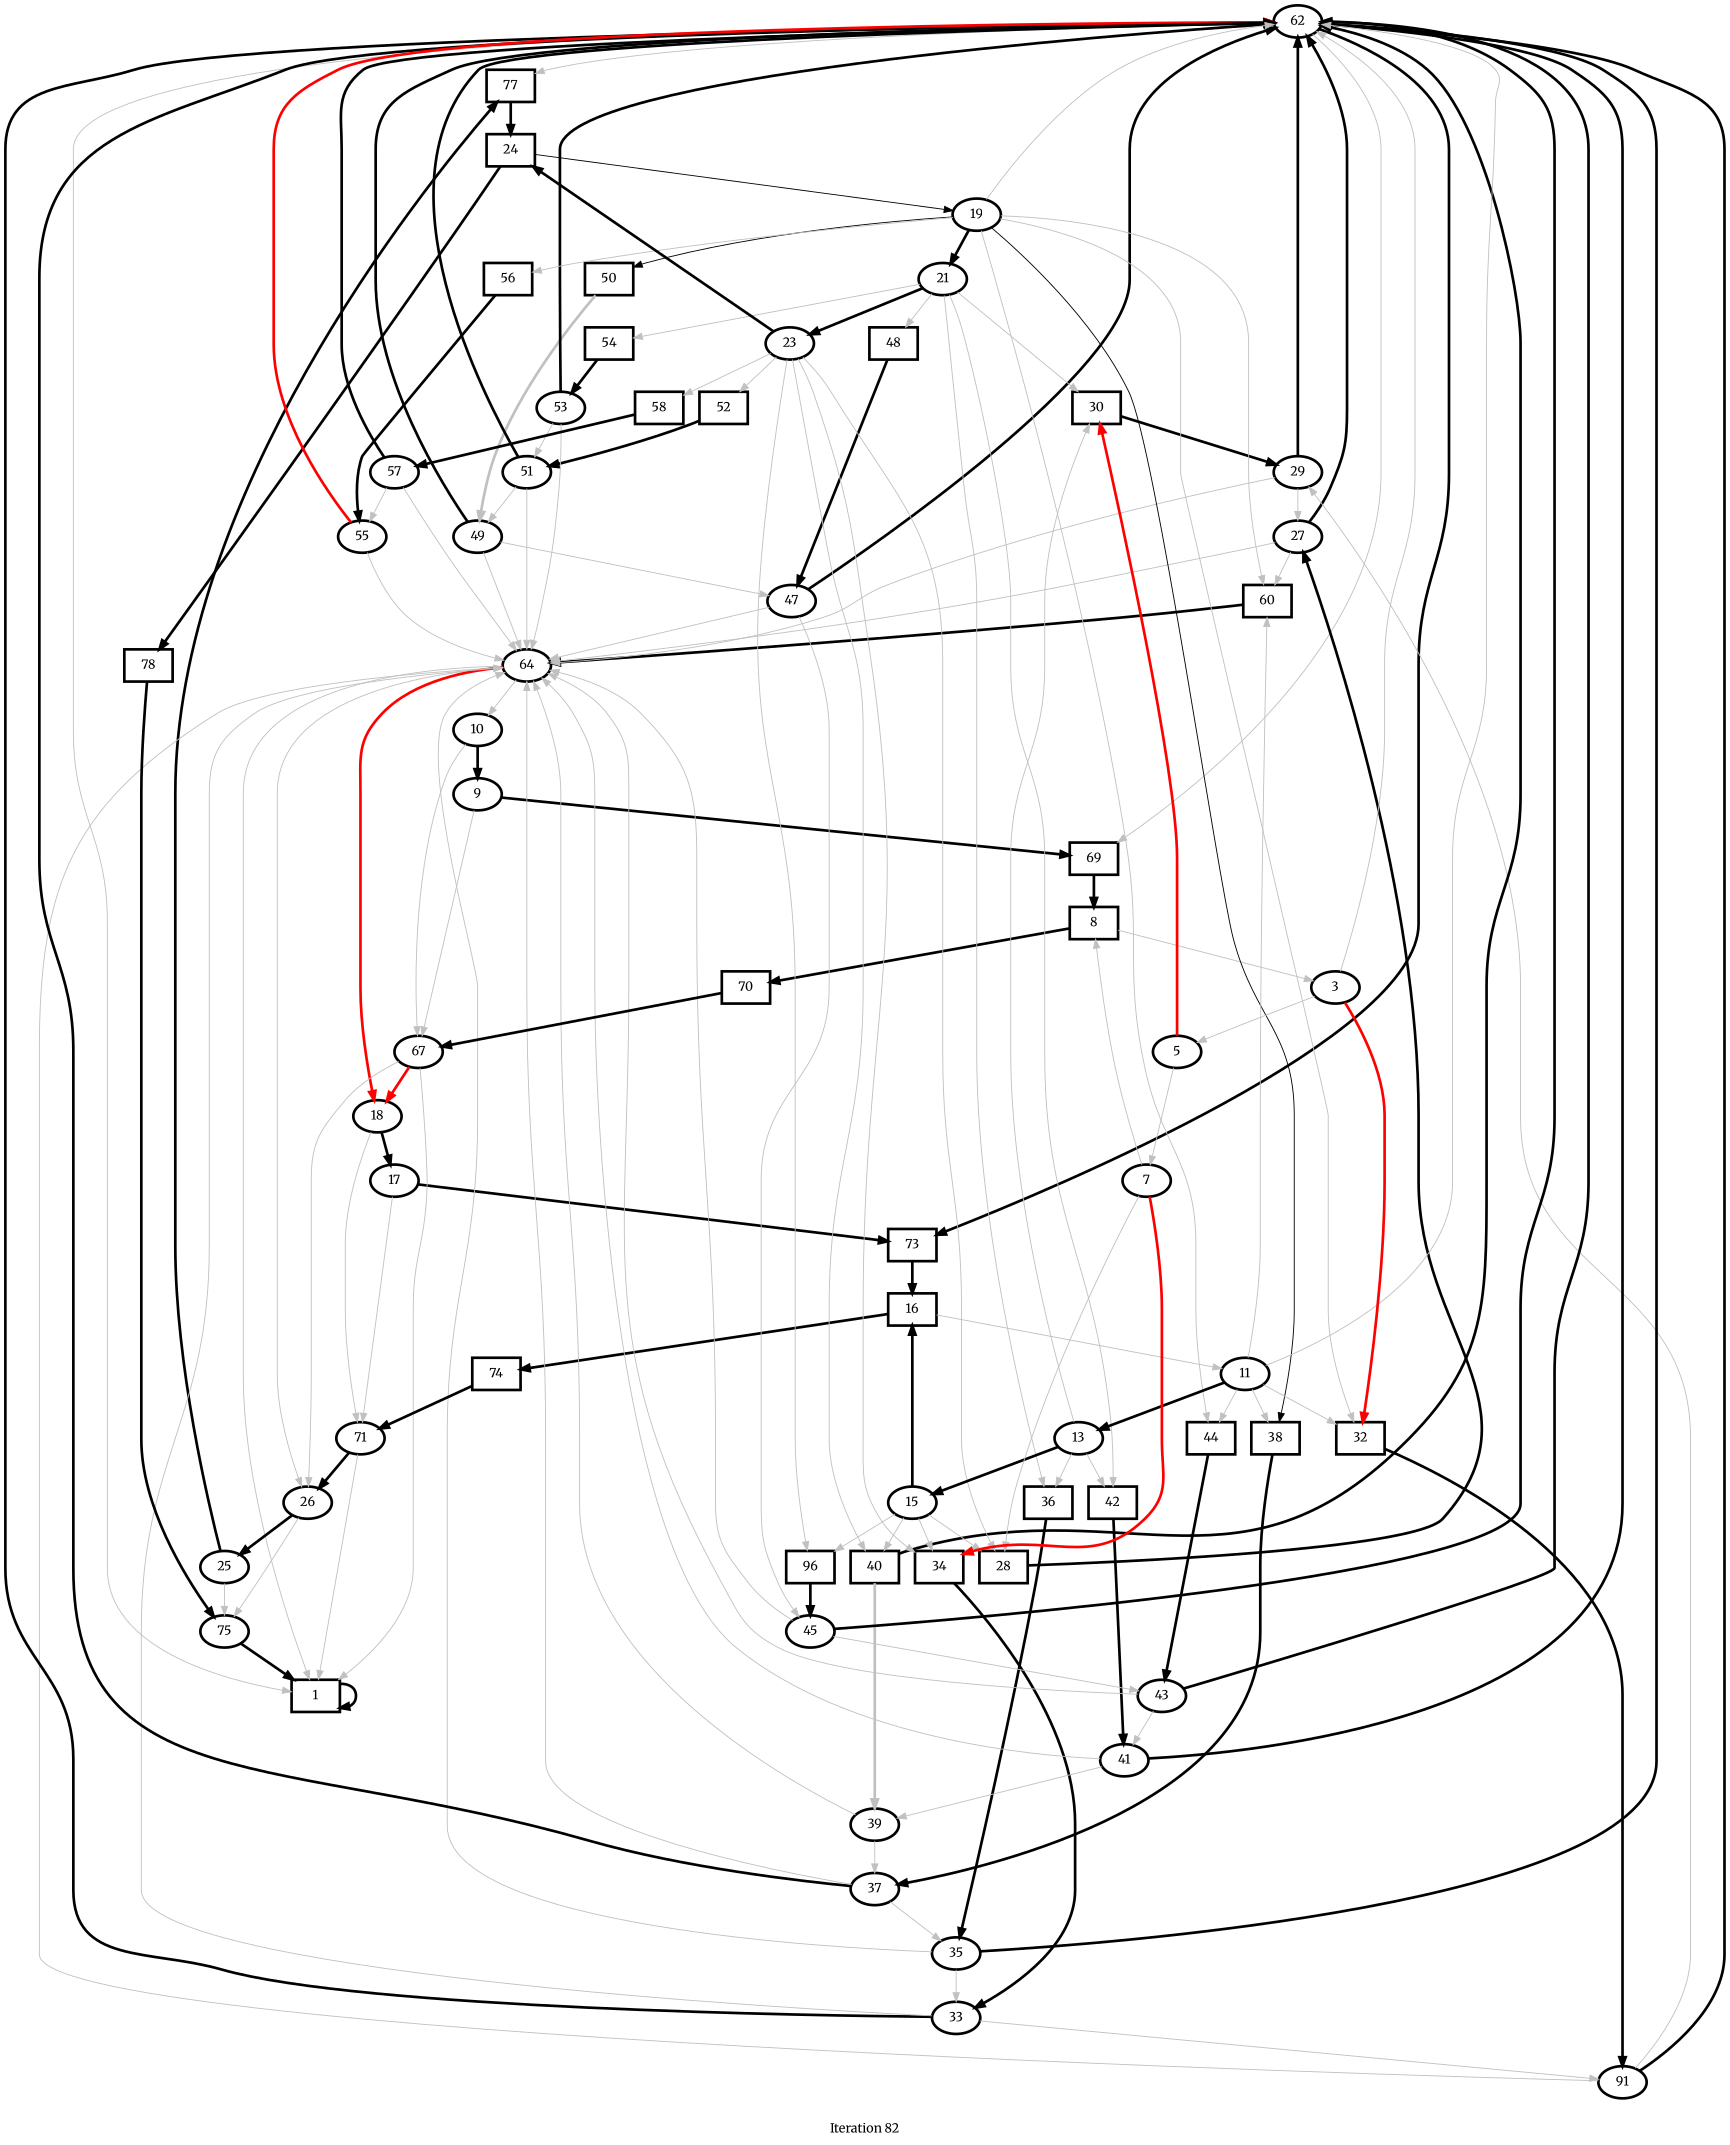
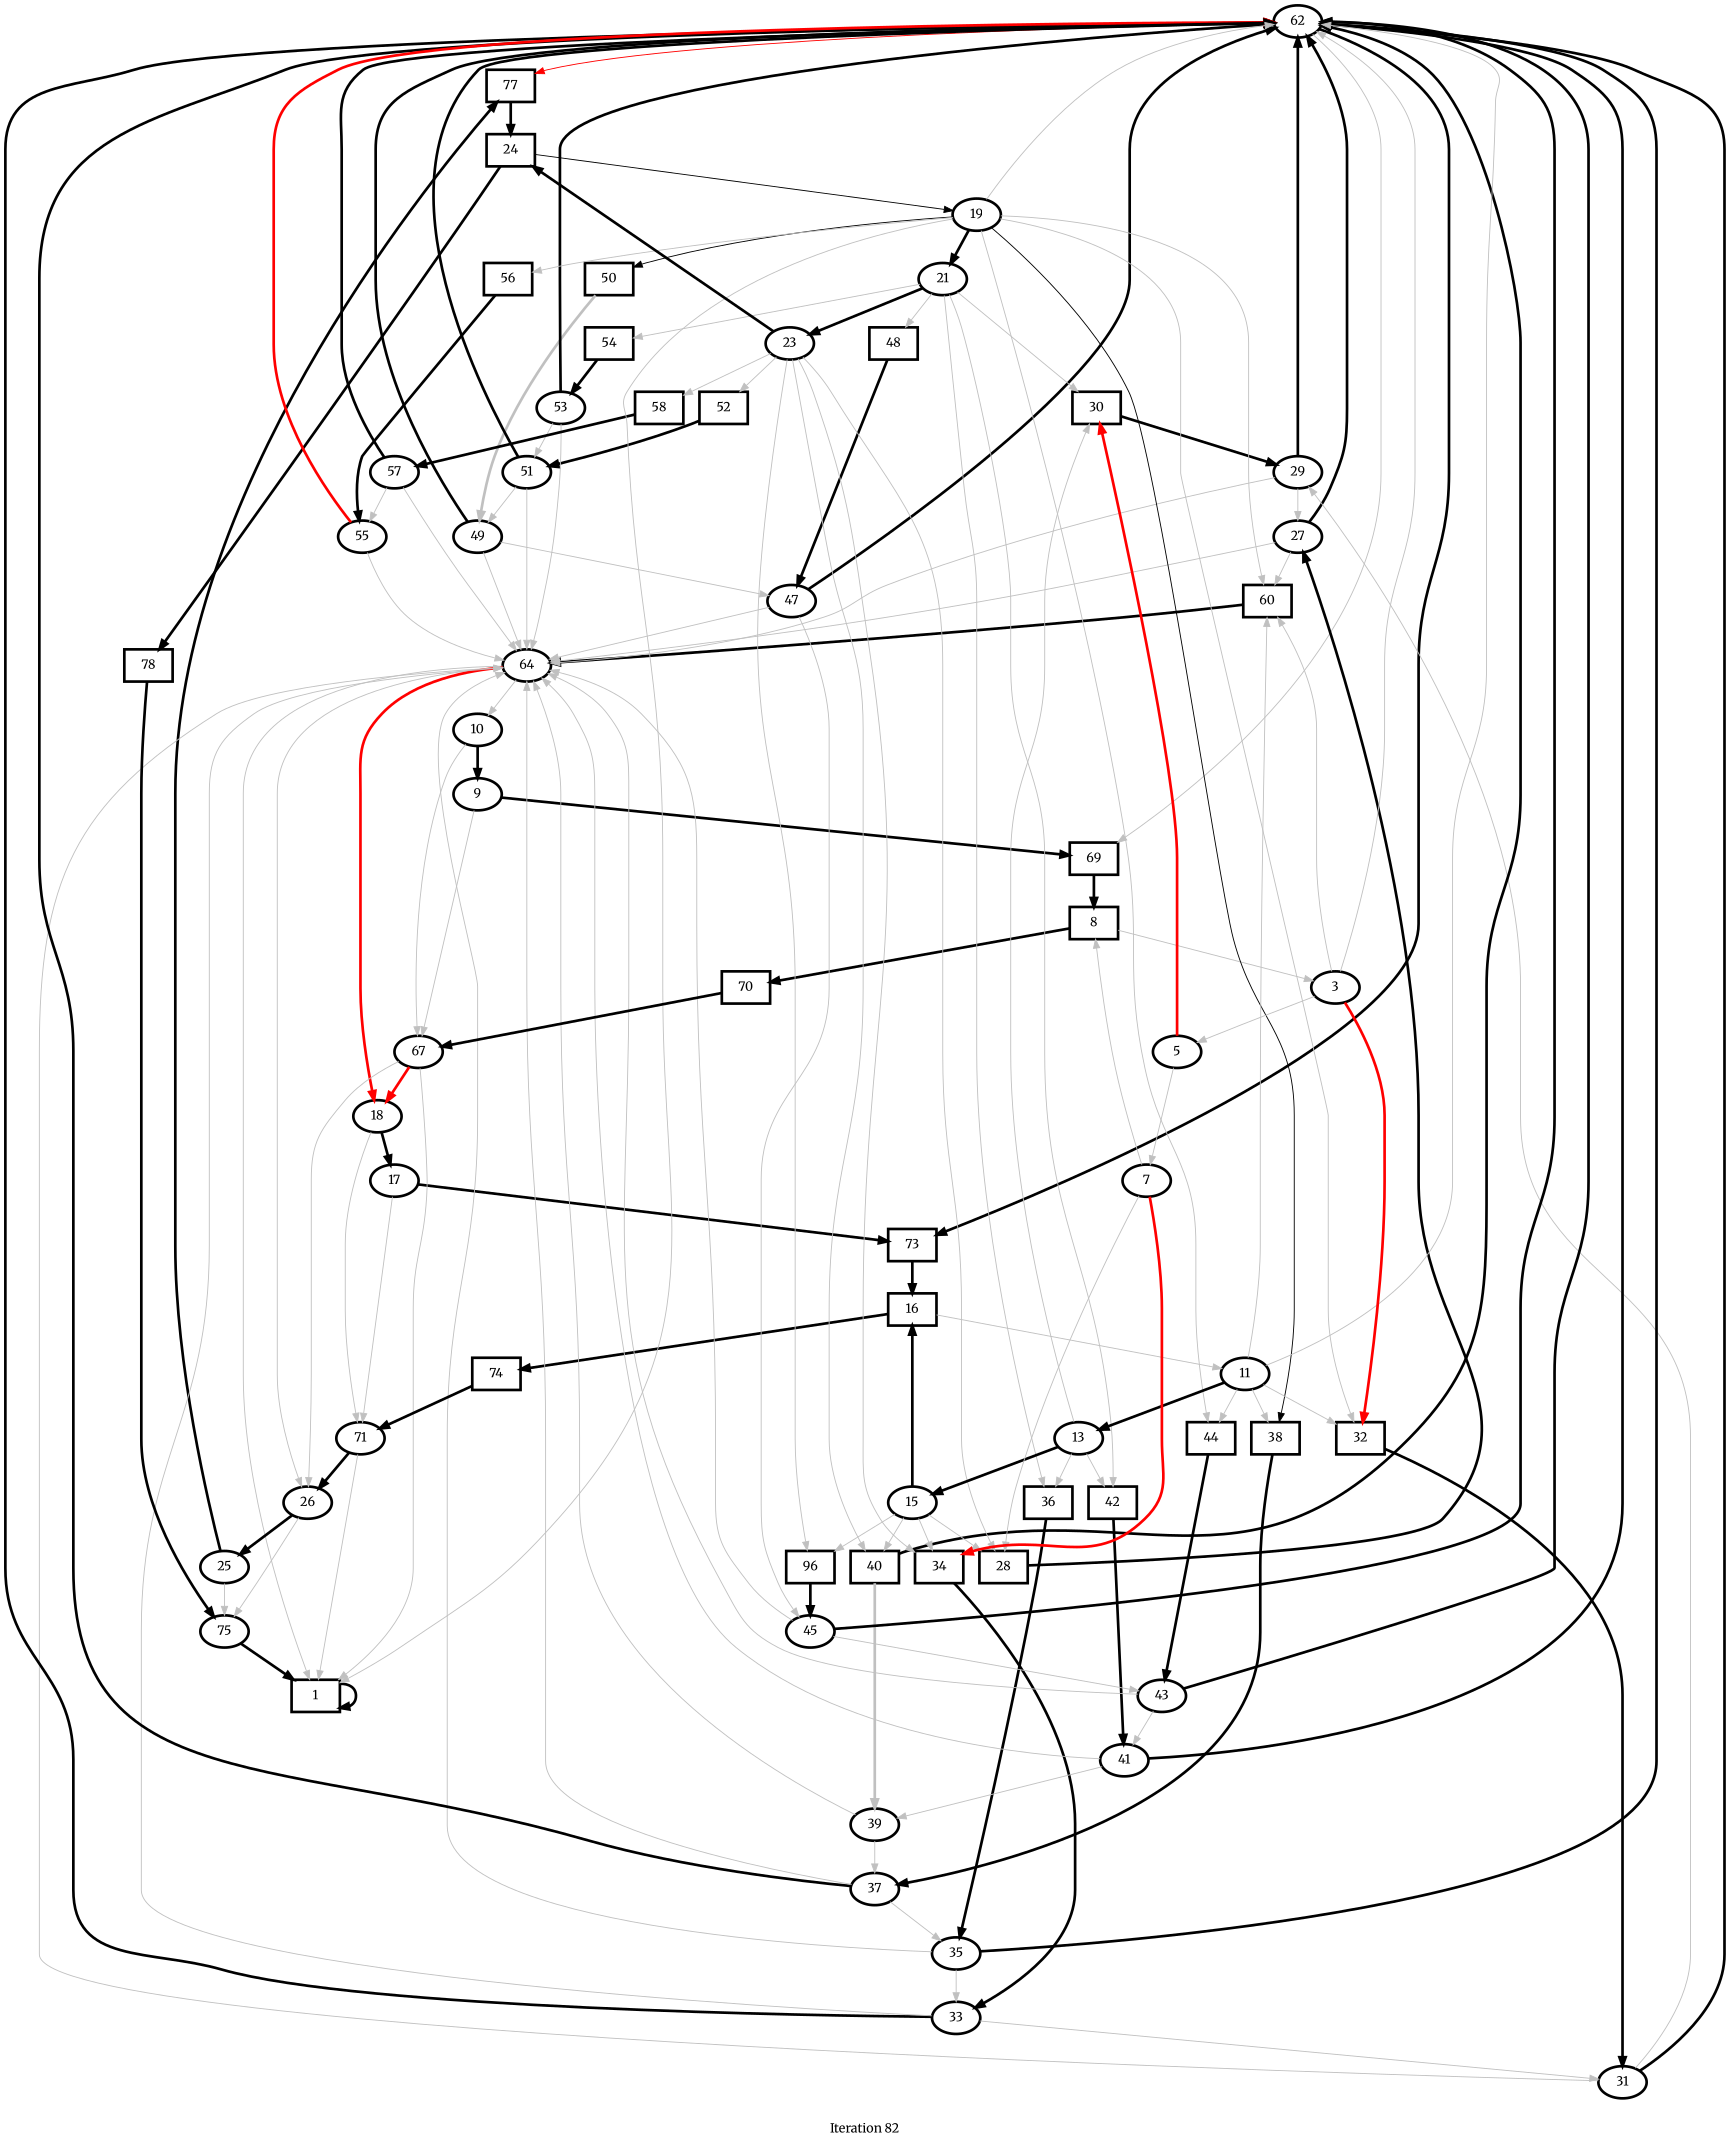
edge "62" -> "77": color grey -> red
edge "62" -> "1": now "19" -> "1"
edge "3" -> "60": added
node "91": label "91" -> "31"
